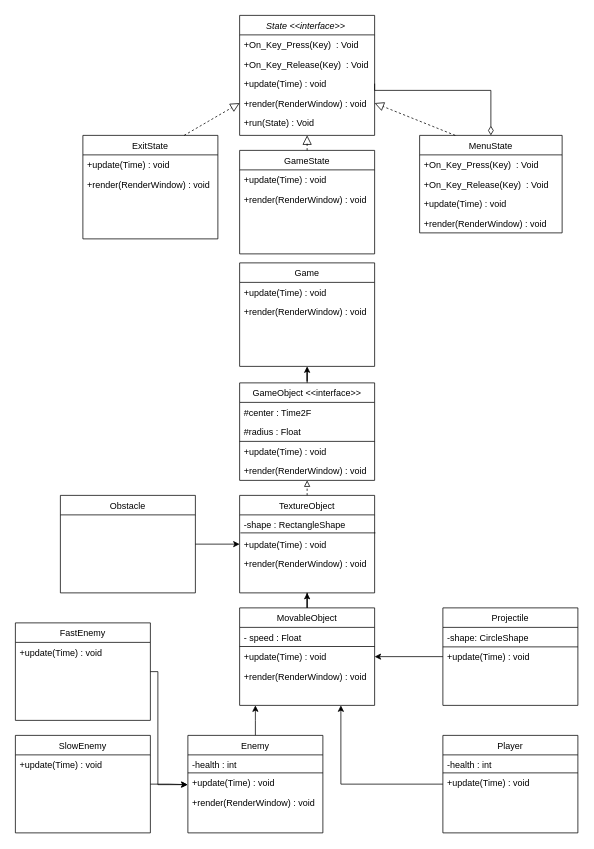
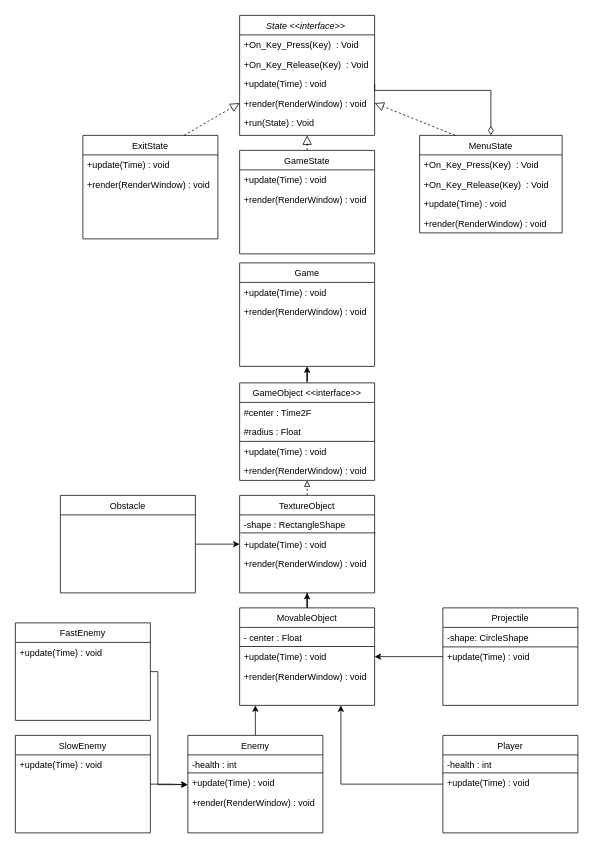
node "- speed : Float": label "- speed : Float" -> "- center : Float"
